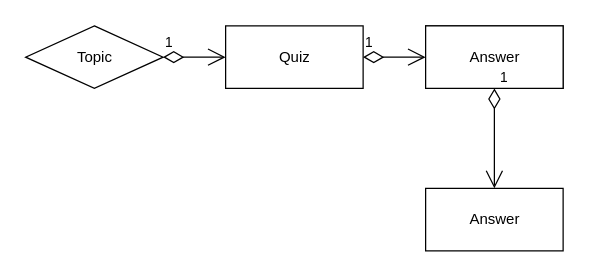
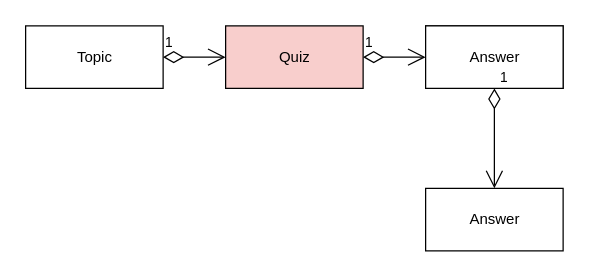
node "Topic": shape diamond -> rectangle
node "Quiz": fillcolor #ffffff -> #f8cecc
